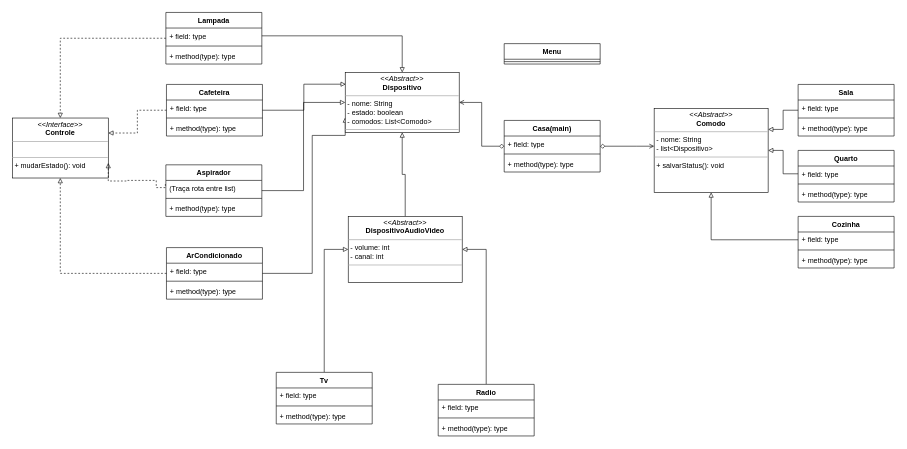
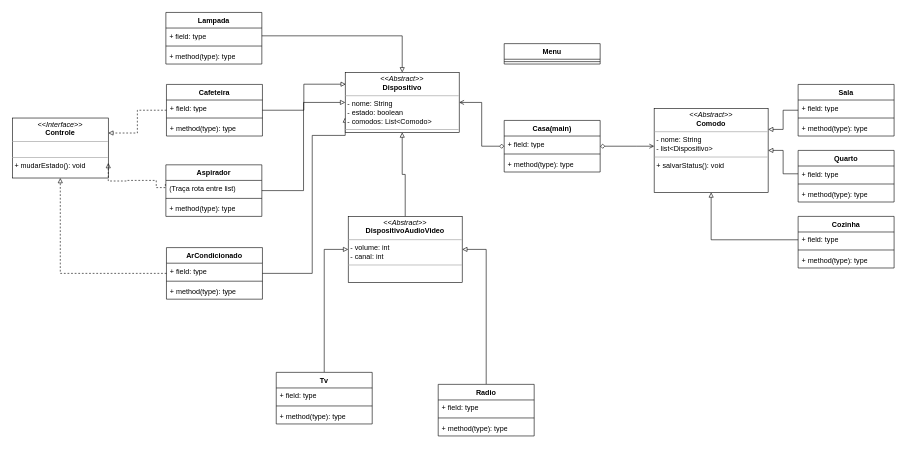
edge "Lampada" -> "<<Interface>> Controle + mudarEstado(): void": removed
